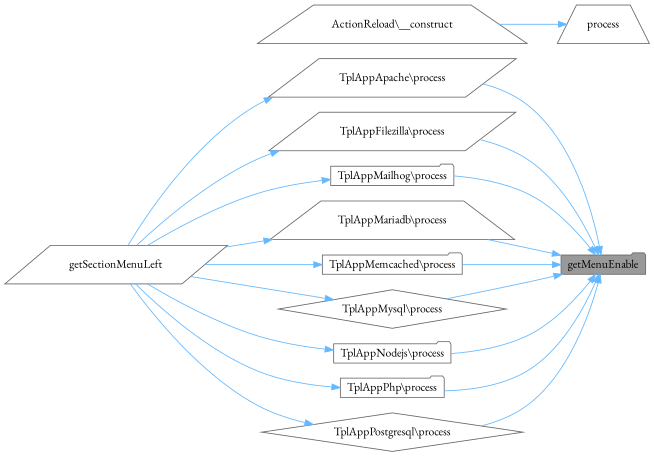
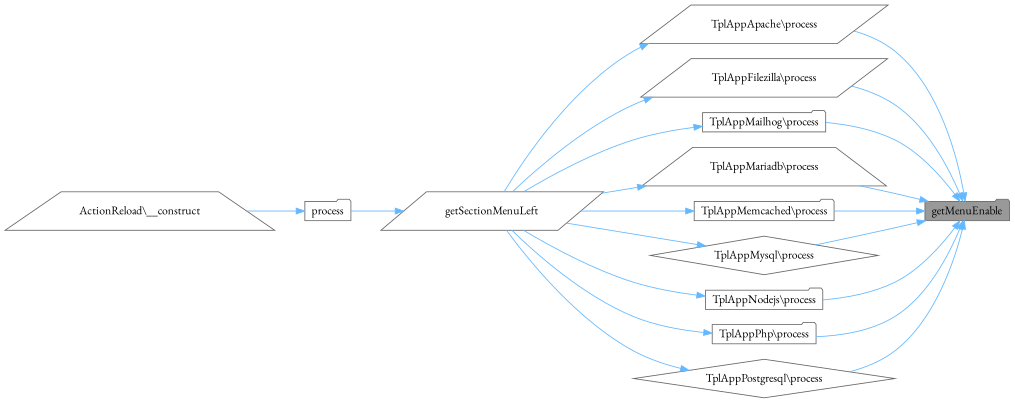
node "process": shape trapezium -> folder
edge "process" -> "getSectionMenuLeft": added
